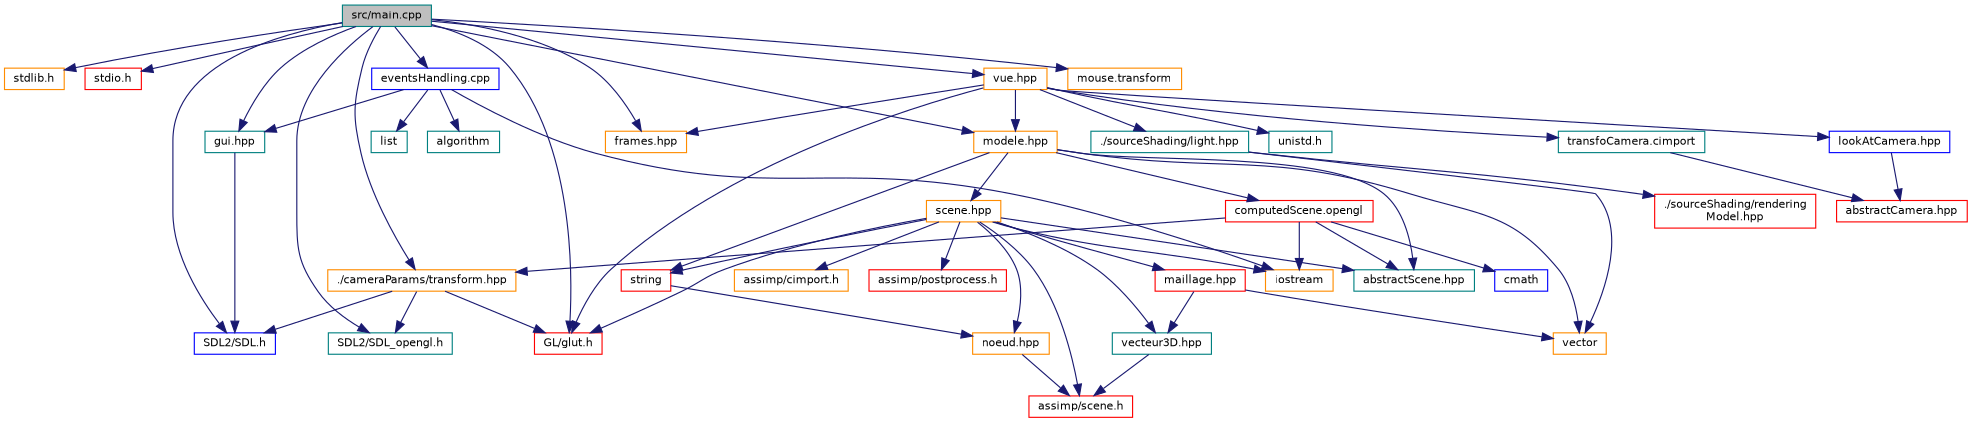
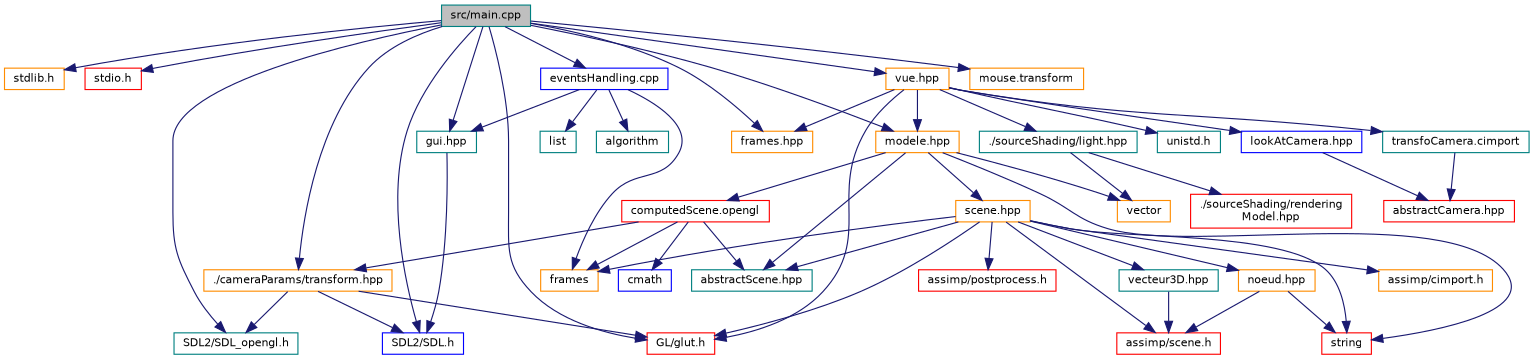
node "maillage.hpp": removed
node "iostream": label "iostream" -> "frames"
edge "string" -> "noeud.hpp": reversed
